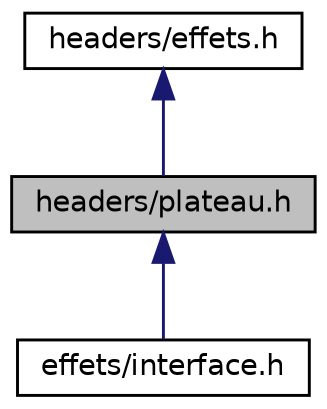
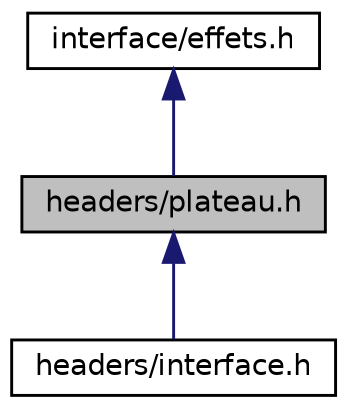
node "headers/effets.h": label "headers/effets.h" -> "interface/effets.h"
node "effets/interface.h": label "effets/interface.h" -> "headers/interface.h"
